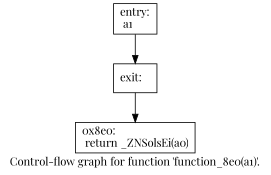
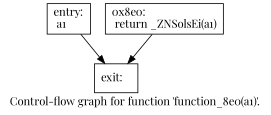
edge "exit:" -> "0x8e0:": reversed
node "0x8e0:": text "return _ZNSolsEi(a0)" -> "return _ZNSolsEi(a1)"
